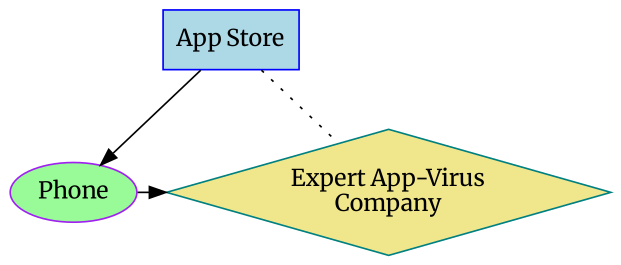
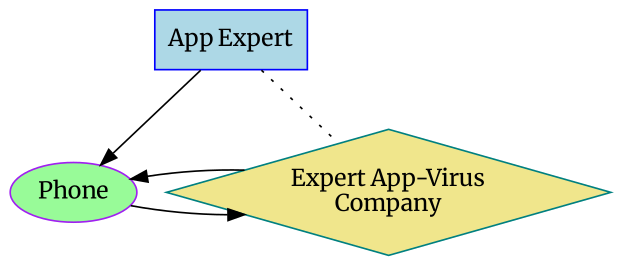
node "App Store": label "App Store" -> "App Expert"
edge "Expert App-Virus Company" -> "Phone": added
